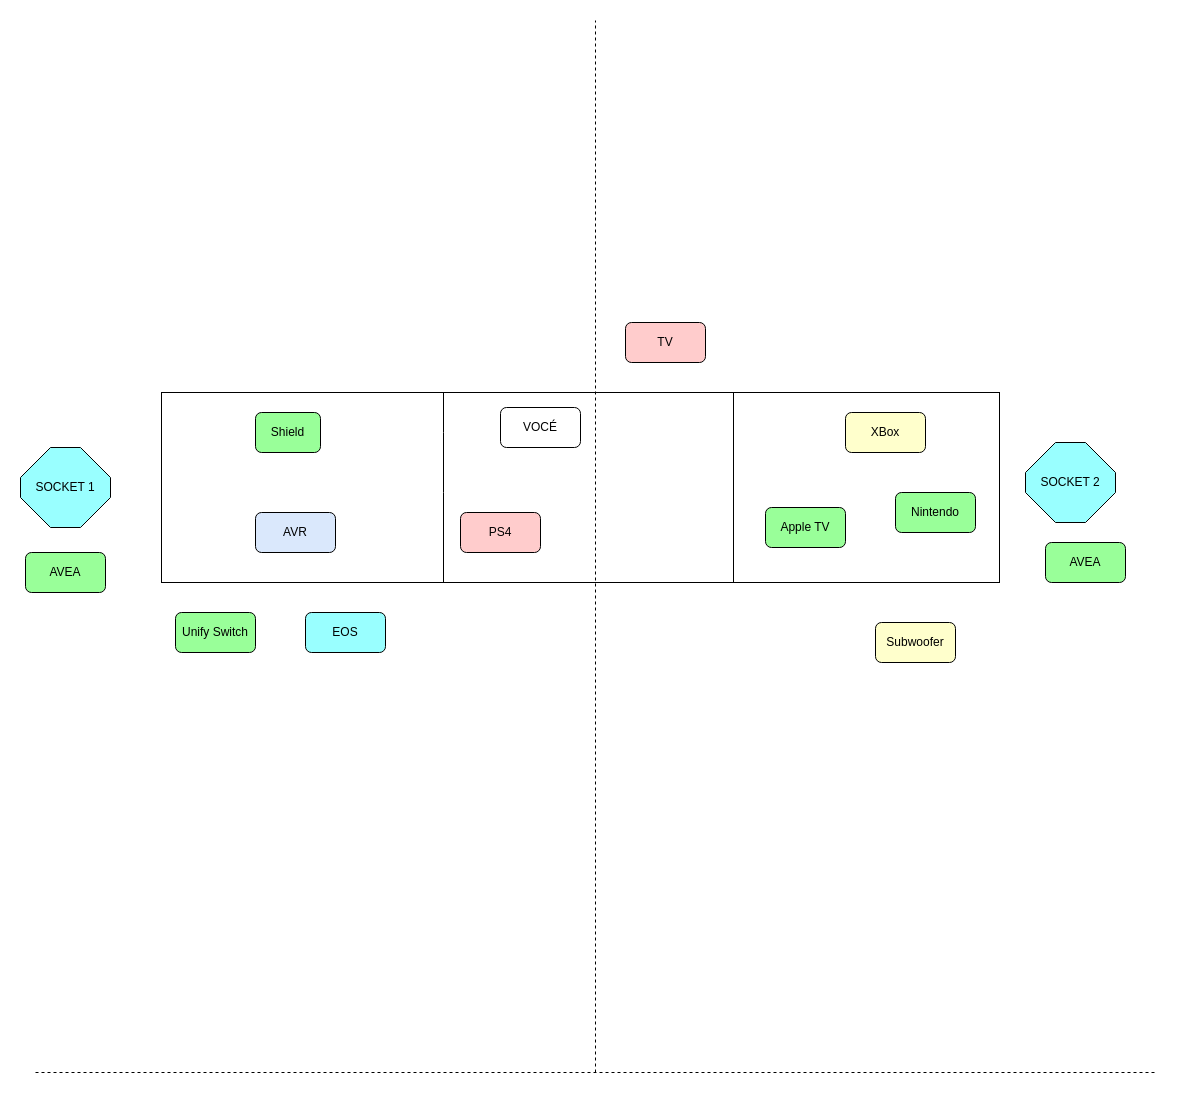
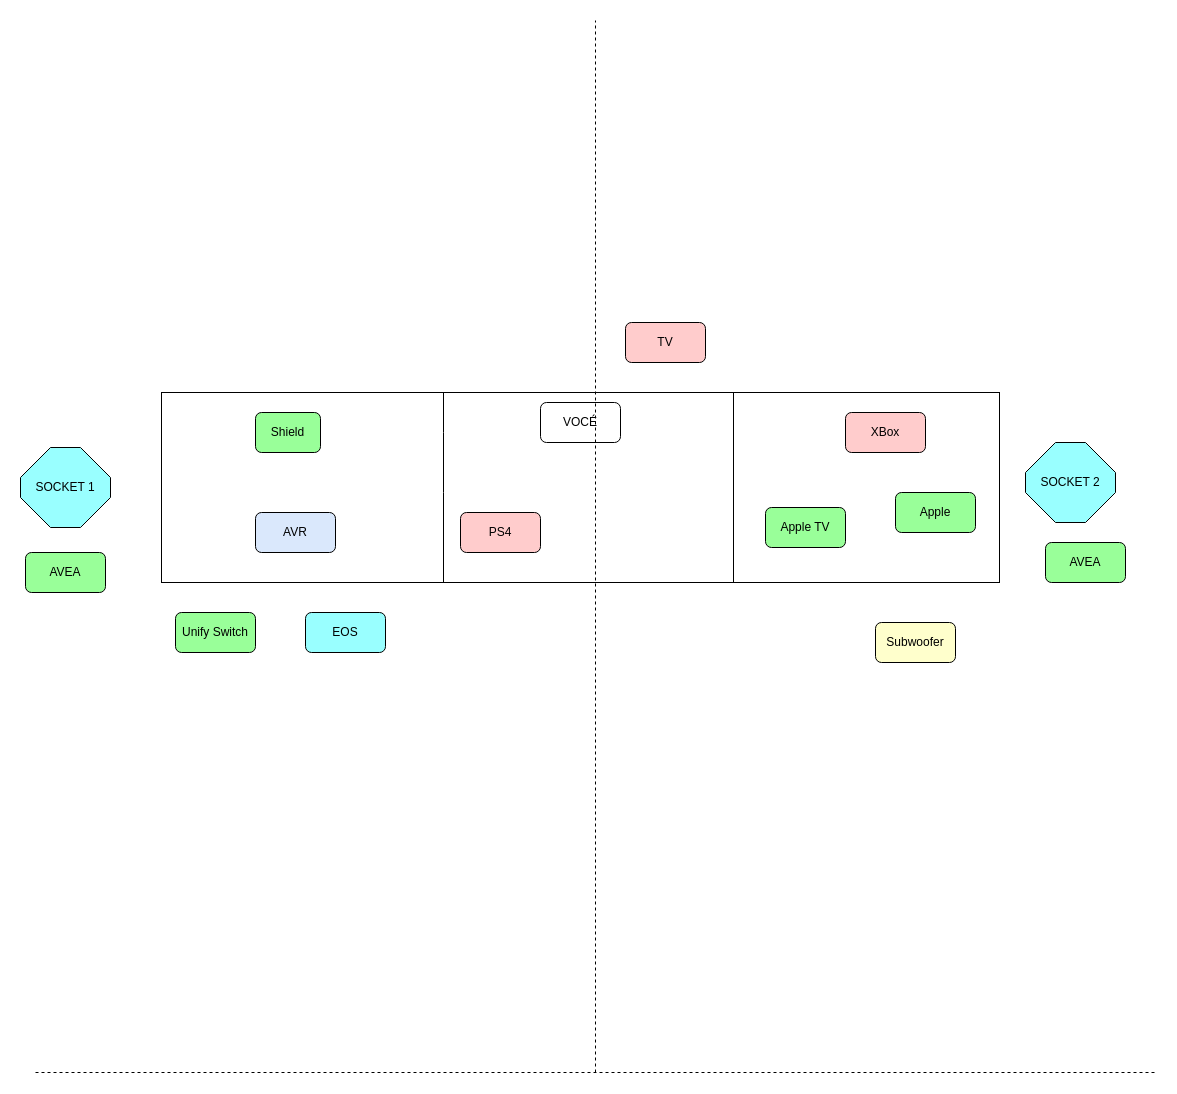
node "VOCÉ": moved (541, 428) -> (581, 423)
node "XBox": fillcolor #ffffcc -> #ffcccc
node "Nintendo": label "Nintendo" -> "Apple"
